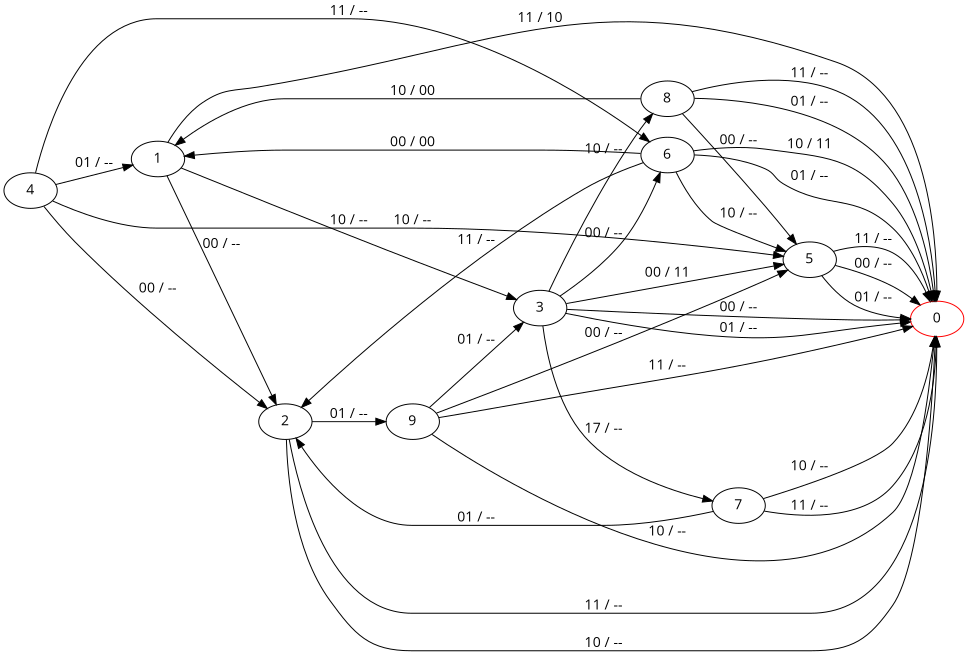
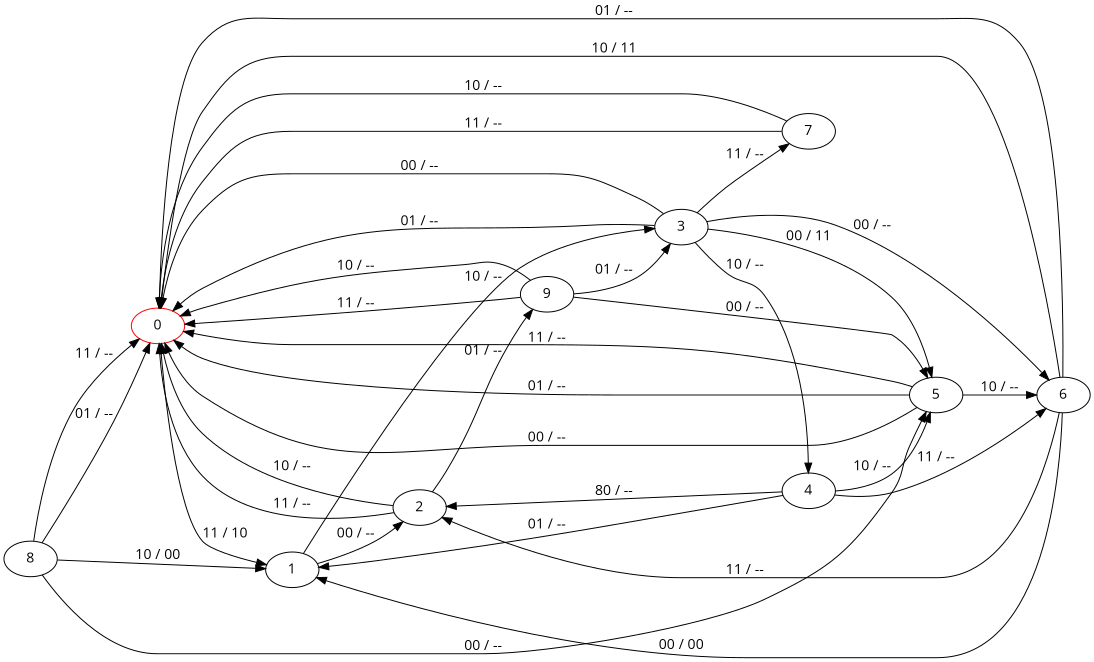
edge "1" -> "0": reversed
edge "3" -> "8": now "3" -> "4"
edge "6" -> "5": reversed
edge "4" -> "2": label "00 / --" -> "80 / --"
edge "3" -> "7": label "17 / --" -> "11 / --"
edge "7" -> "2": removed, label "01 / --"
